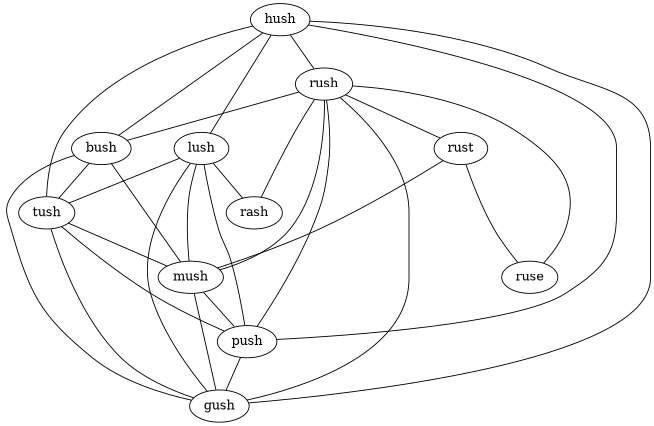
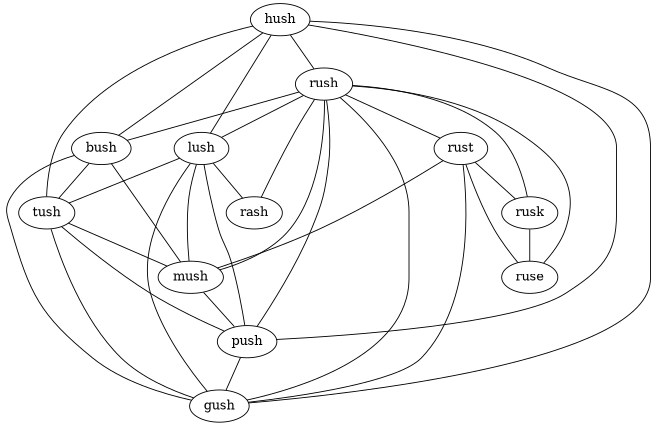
edge "rush" -- "lush": added
node "rusk": added
edge "mush" -- "gush": now "rust" -- "gush"
